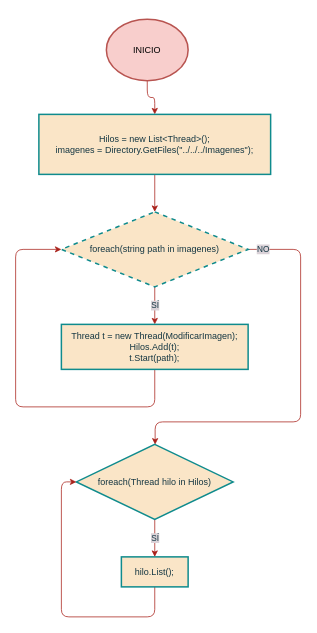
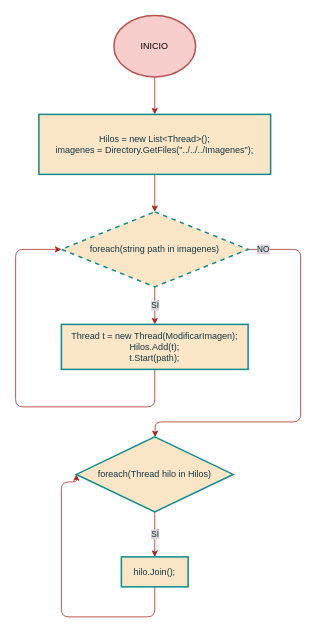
node "INICIO": moved (147, 50) -> (155, 46)
node "foreach(Thread hilo in Hilos)": moved (155, 482) -> (155, 474)
node "hilo.List();": label "hilo.List();" -> "hilo.Join();"
